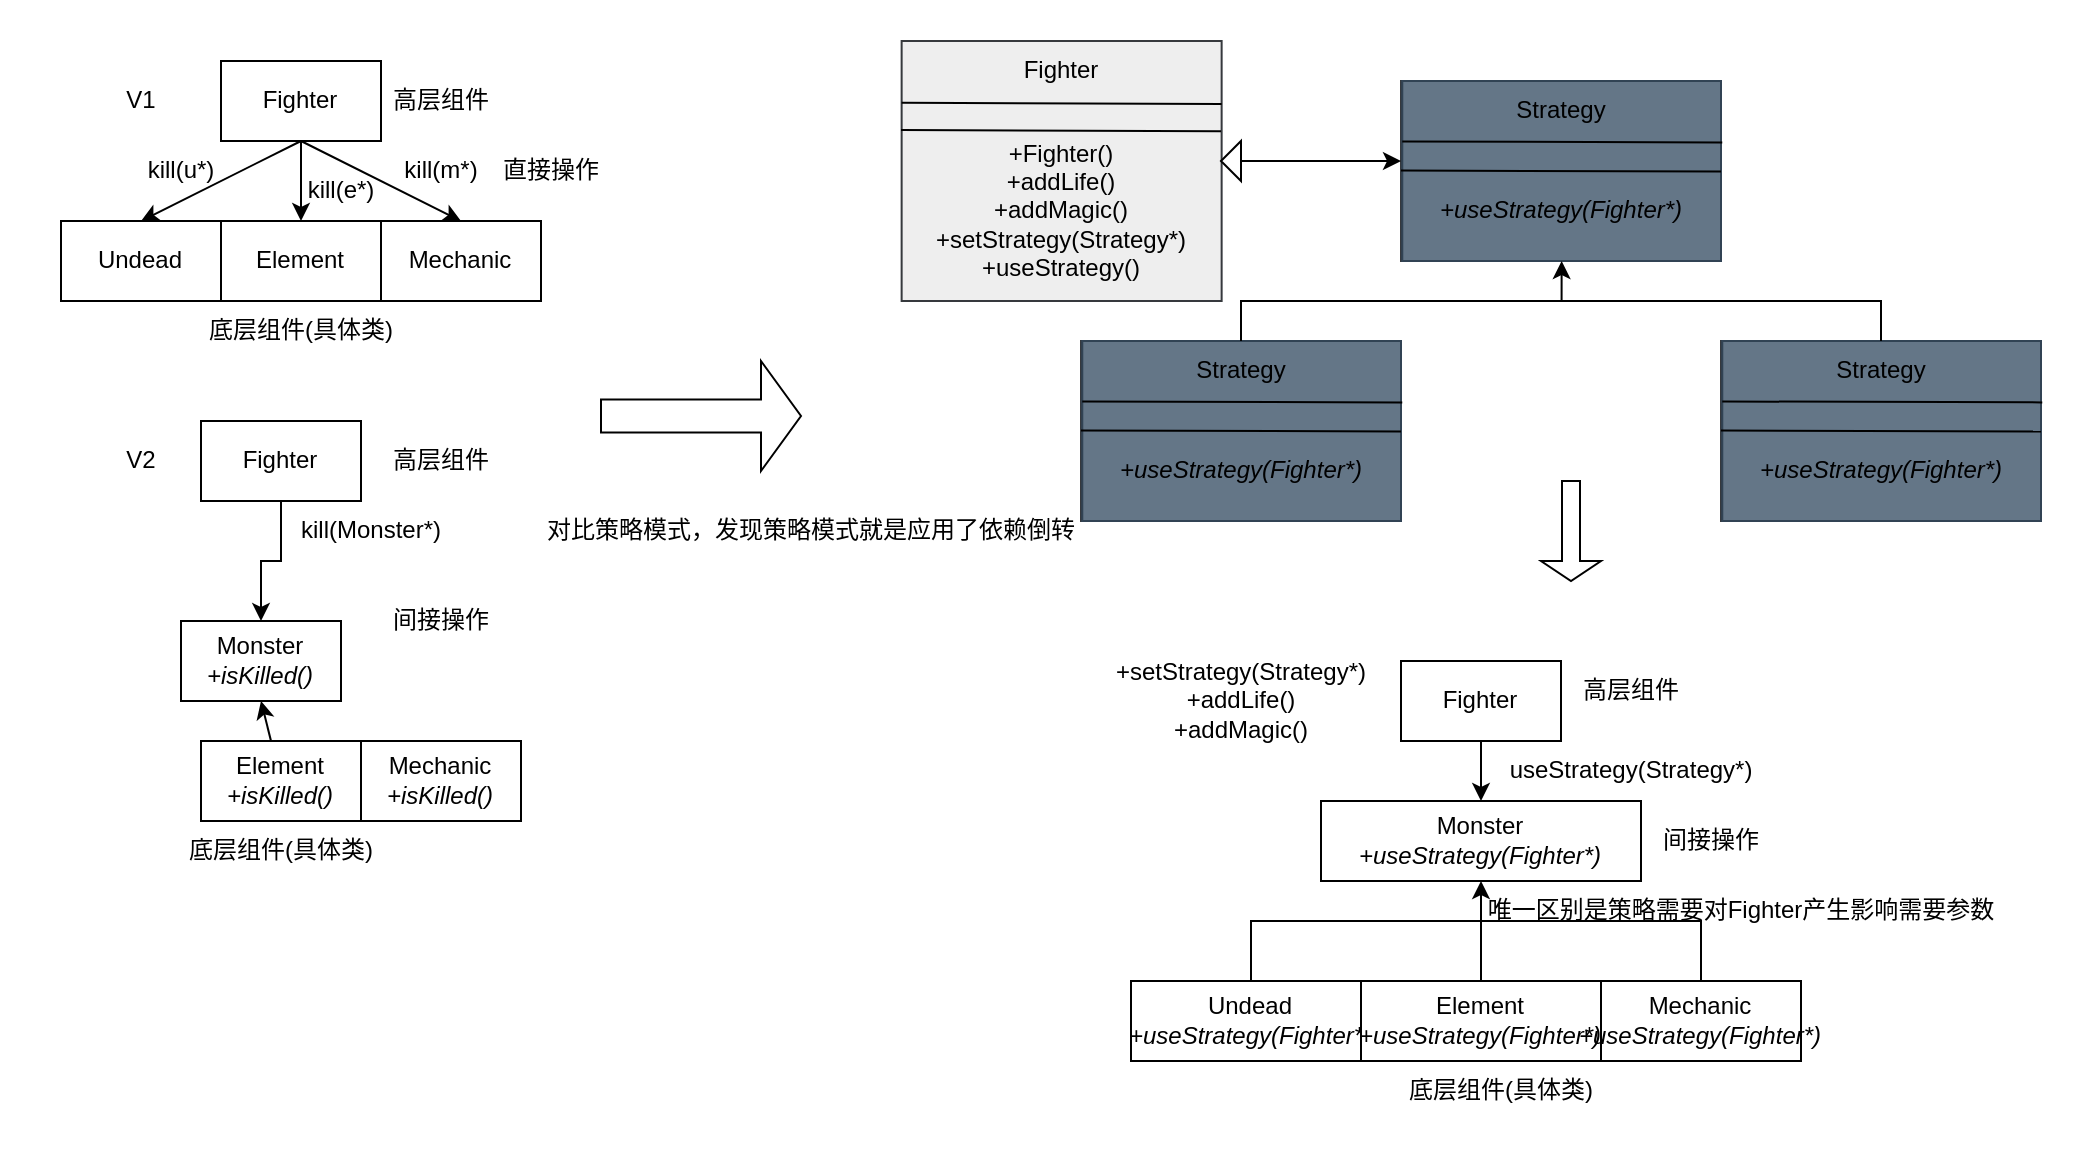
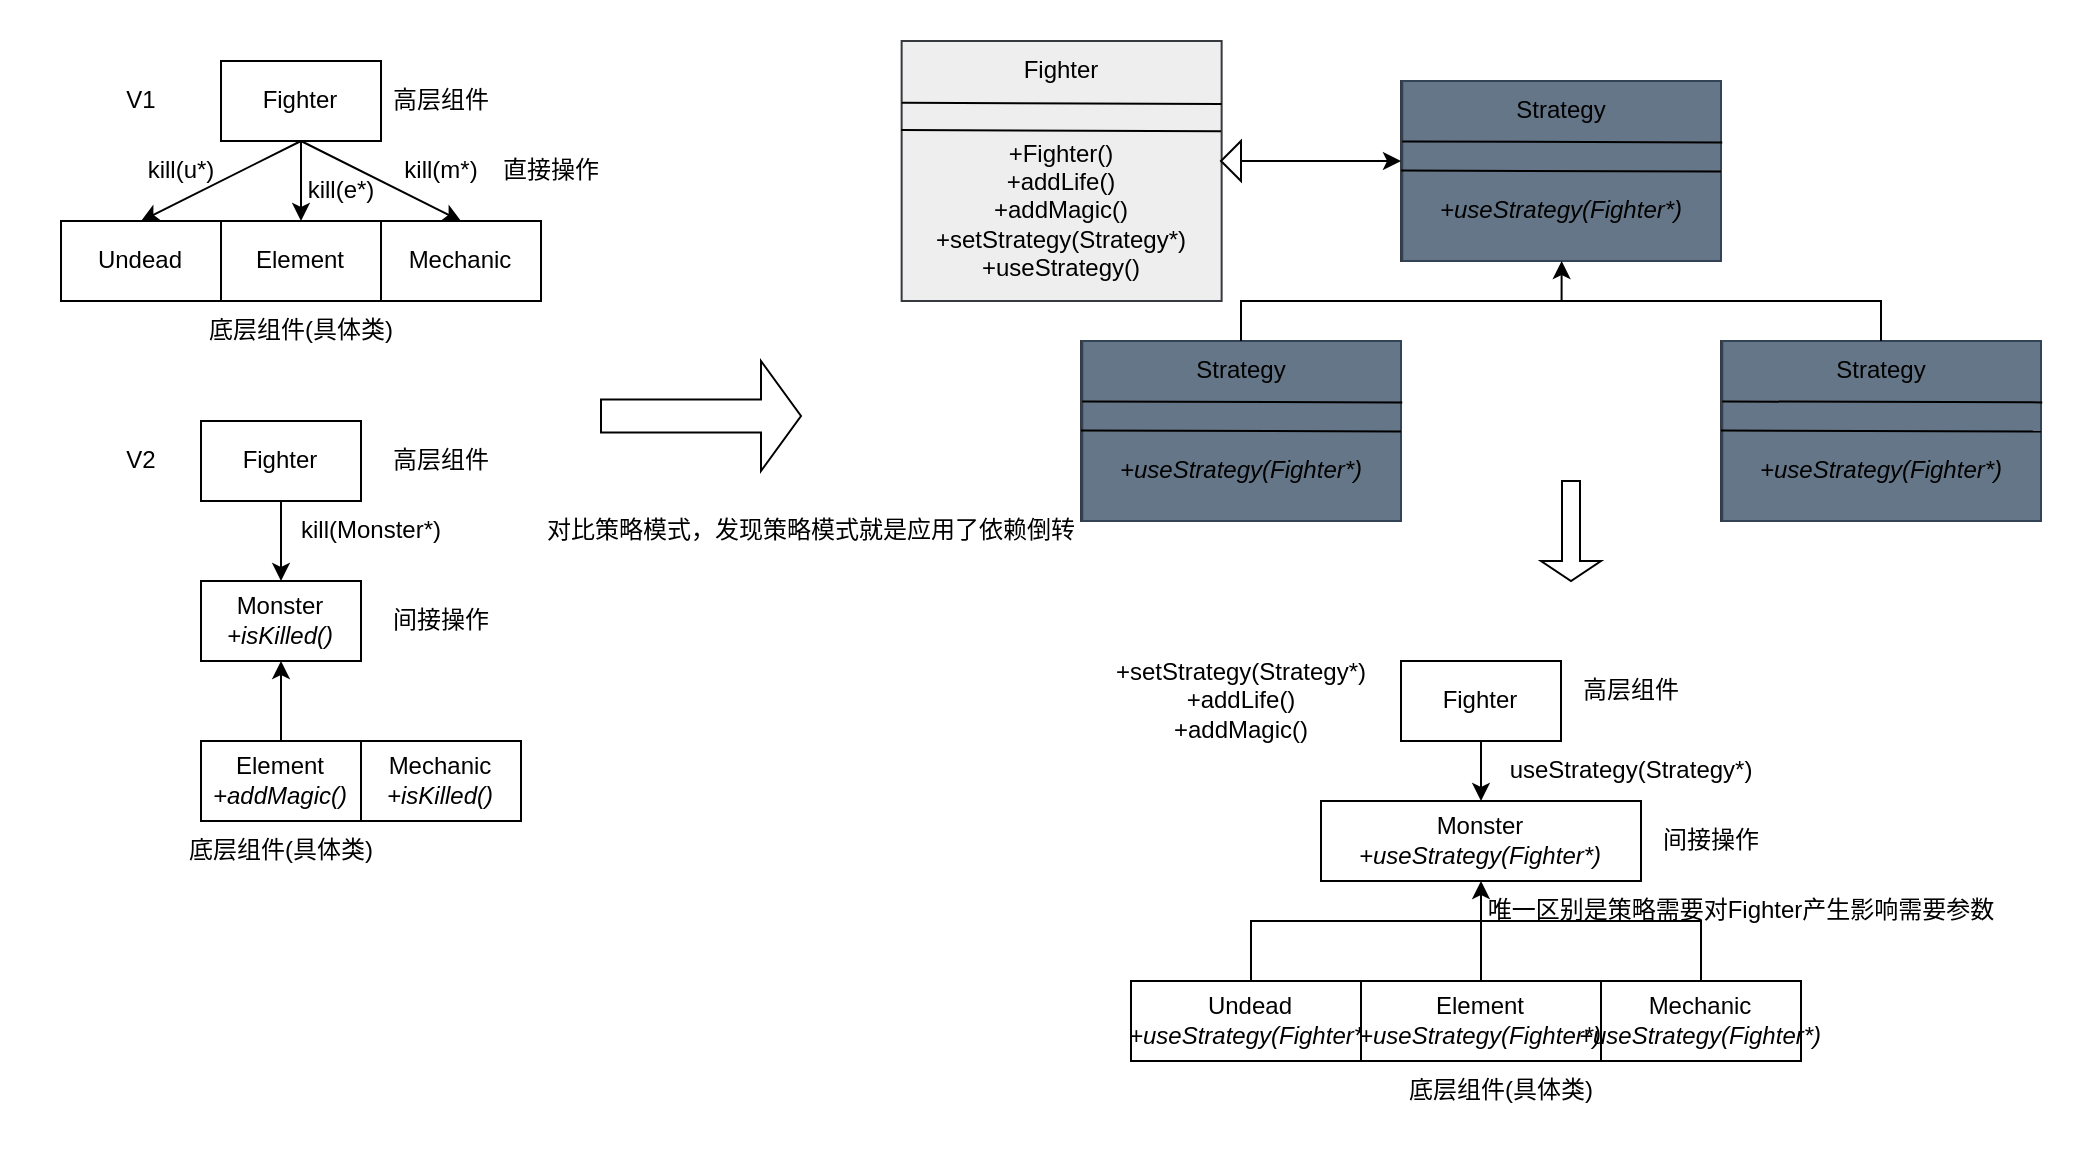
node "Monster +isKilled()": moved (261, 661) -> (281, 621)
node "Element +isKilled()": label "Element +isKilled()" -> "Element +addMagic()"
